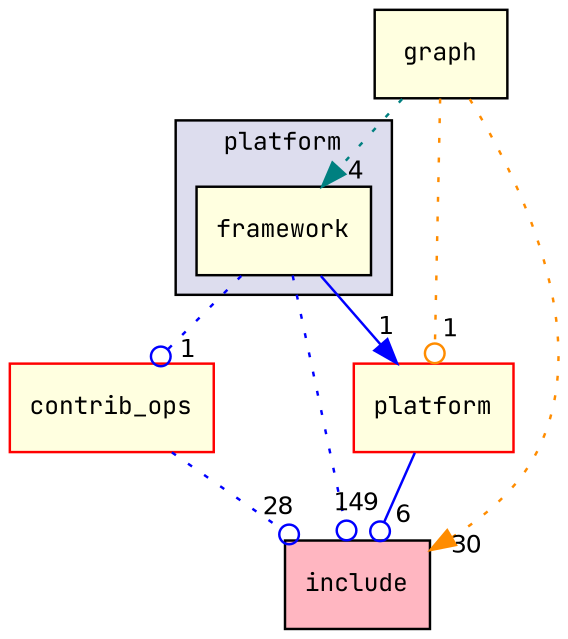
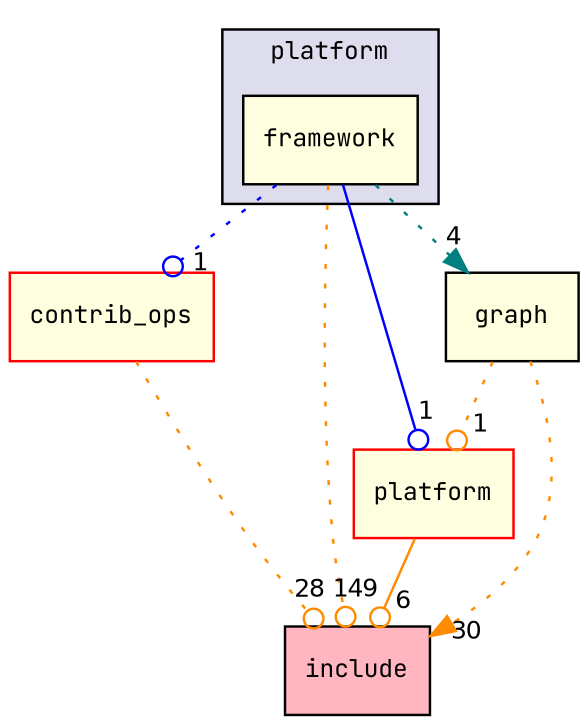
edge "graph" -> "framework": reversed
edge "framework" -> "platform": arrowhead normal -> odot
edge "framework" -> "include": color blue -> darkorange
edge "platform" -> "include": color blue -> darkorange
edge "contrib_ops" -> "include": color blue -> darkorange
